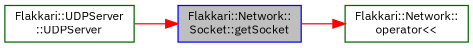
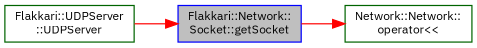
node "Flakkari::Network:: operator<<": label "Flakkari::Network:: operator<<" -> "Network::Network:: operator<<"
